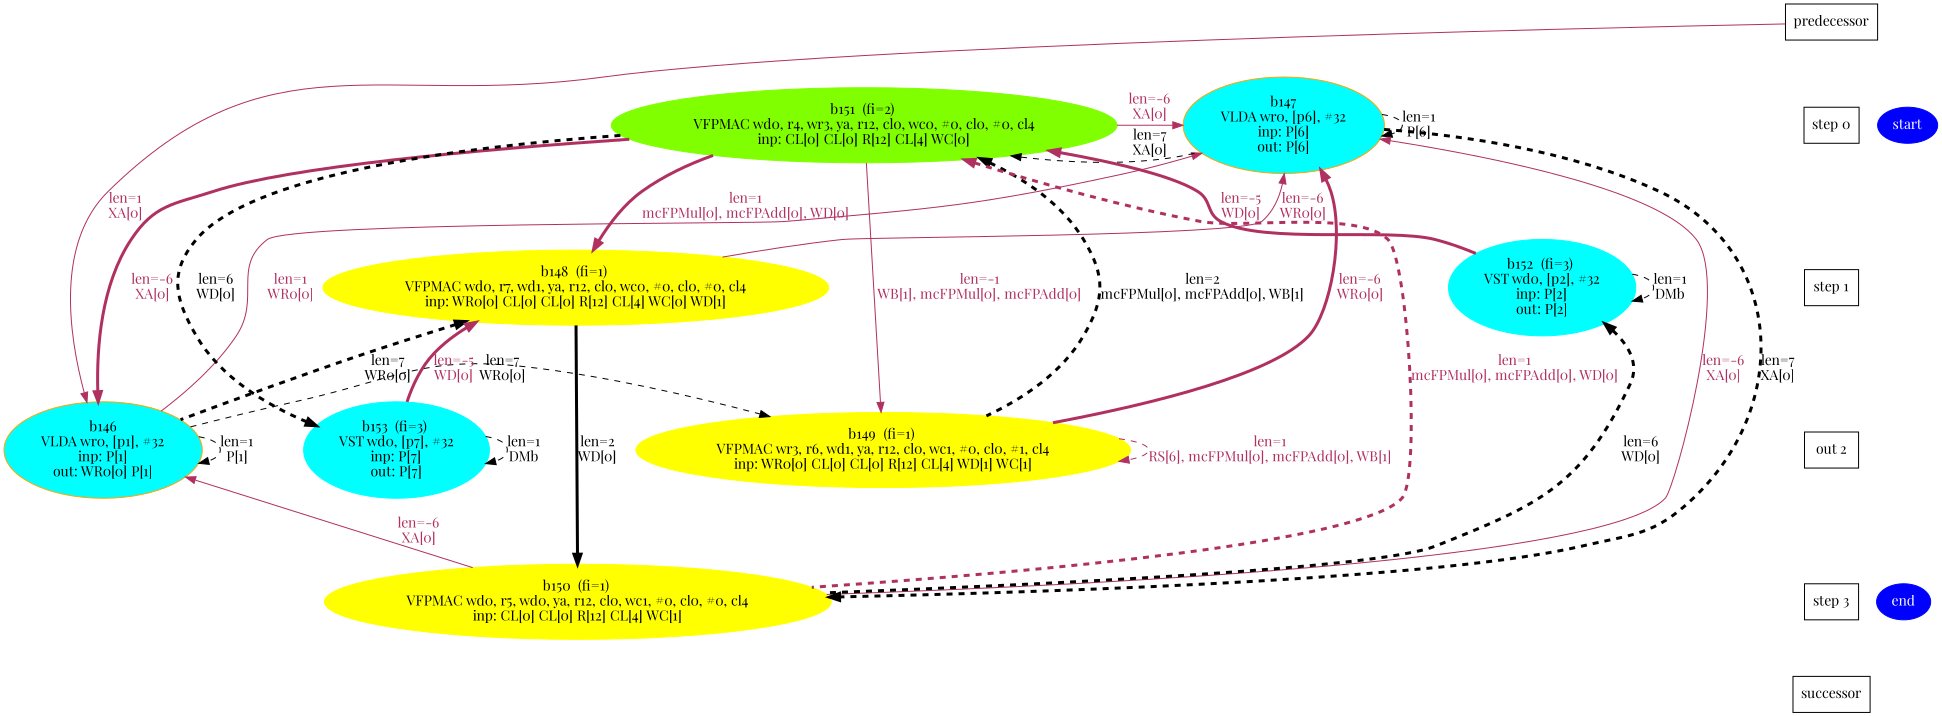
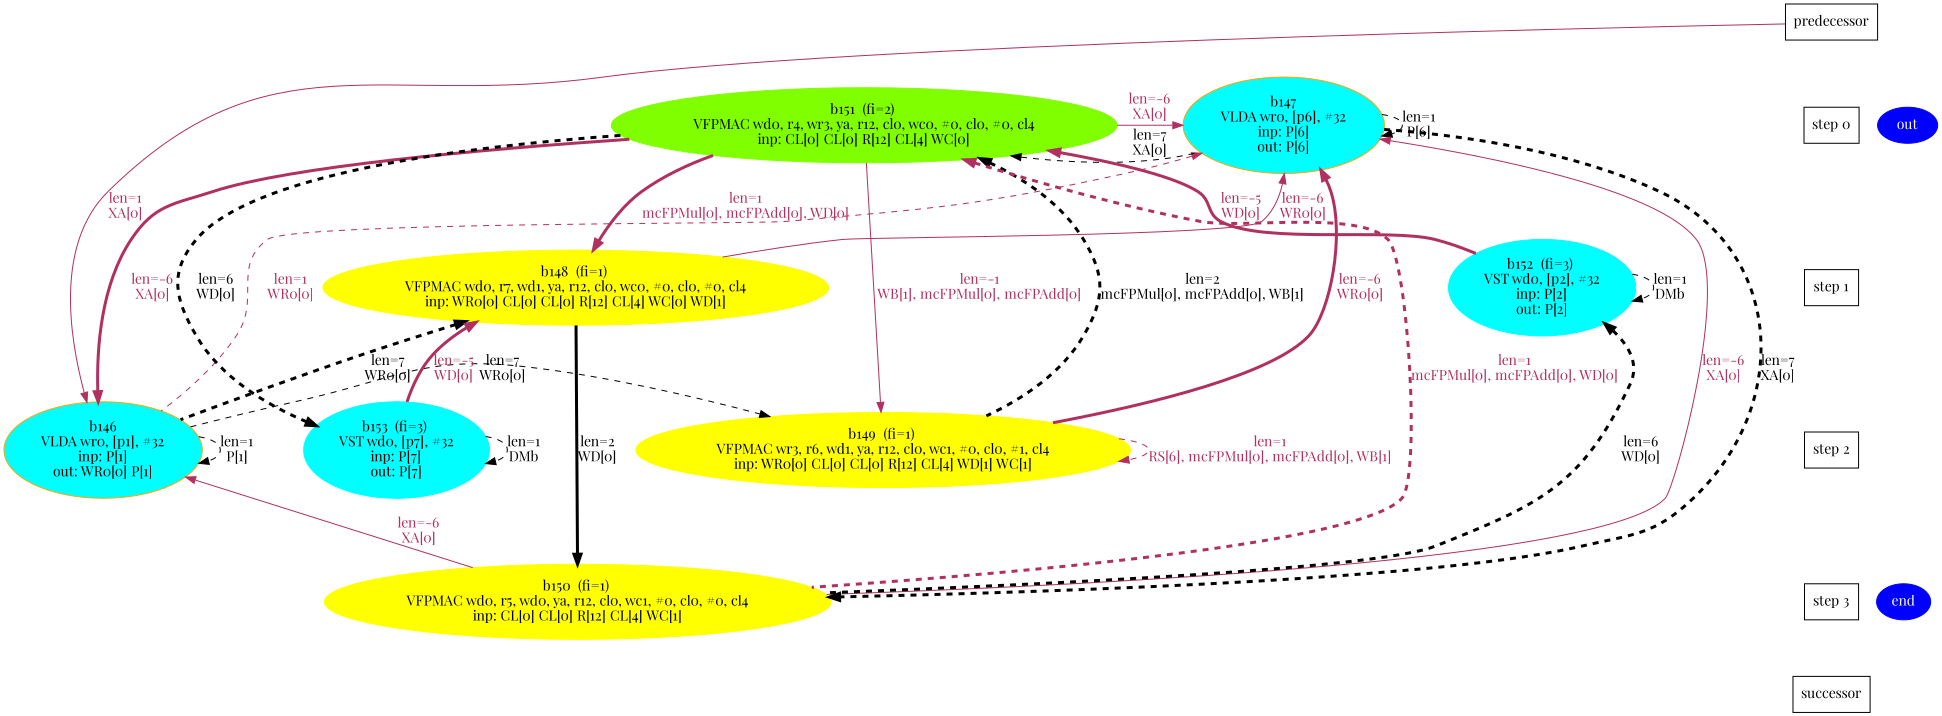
node "start": label "start" -> "out"
edge "b146 VLDA wr0, [p1], #32 inp: P[1] out: WR0[0] P[1]" -> "b147 VLDA wr0, [p6], #32 inp: P[6] out: P[6]": style solid -> dashed
node "out 2": label "out 2" -> "step 2"
